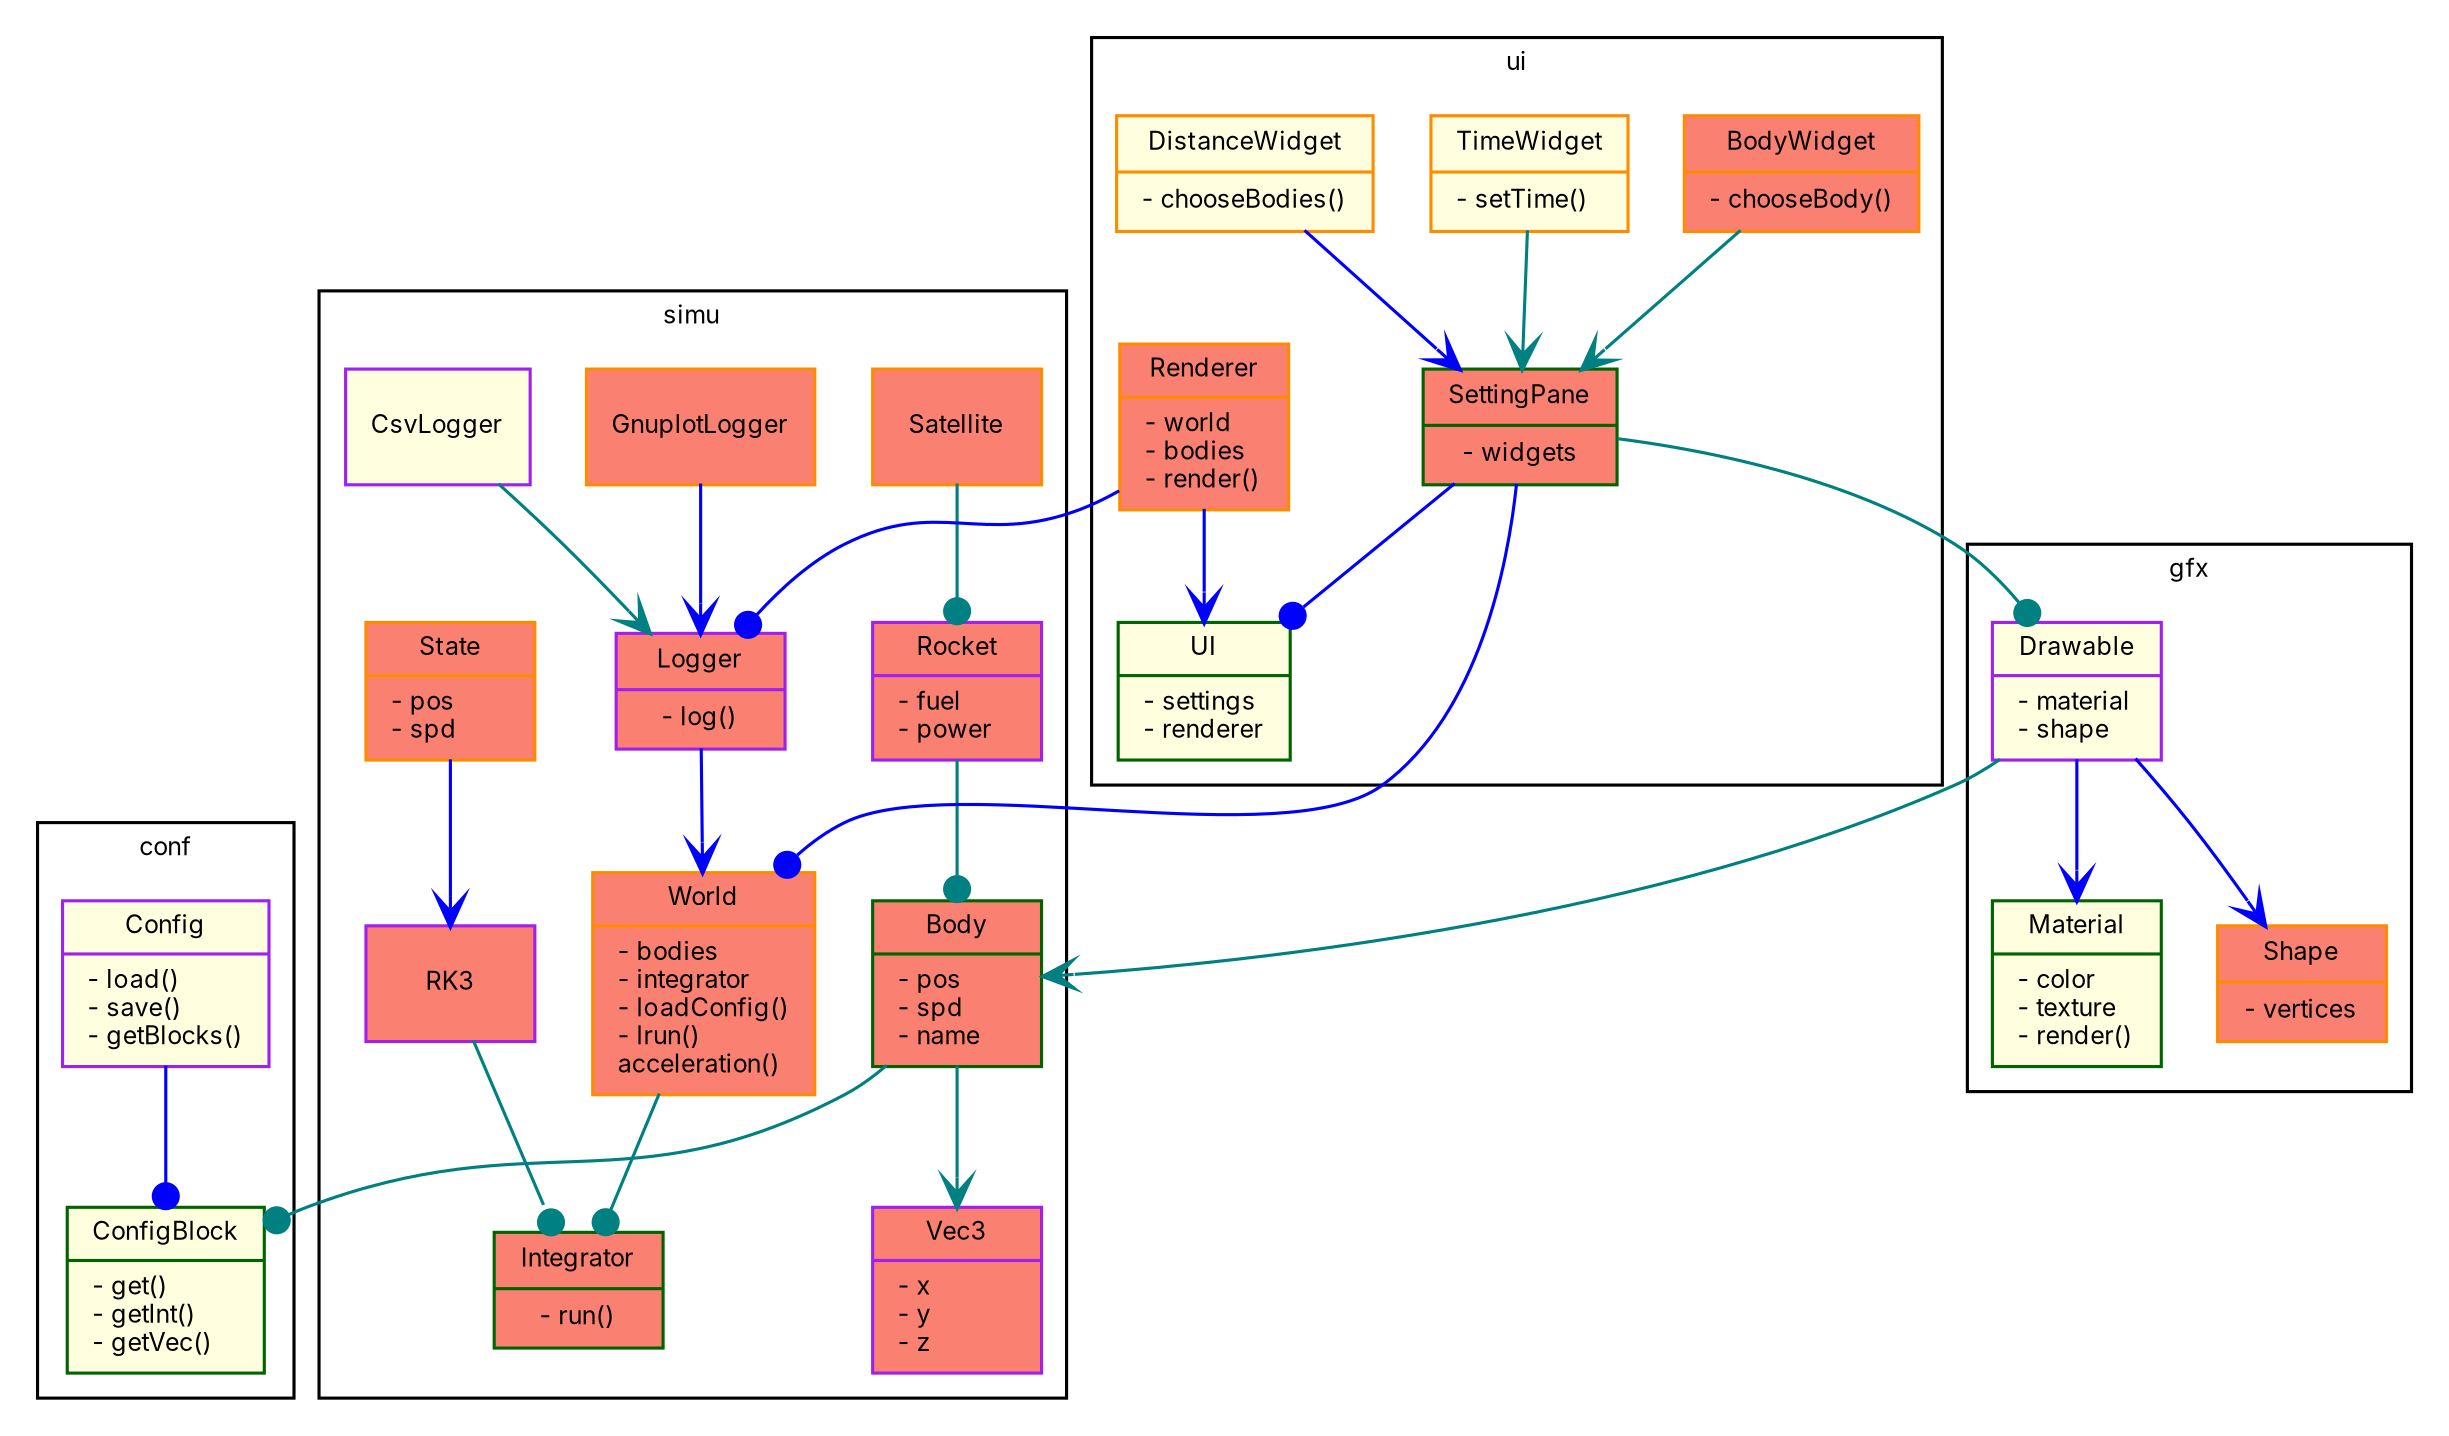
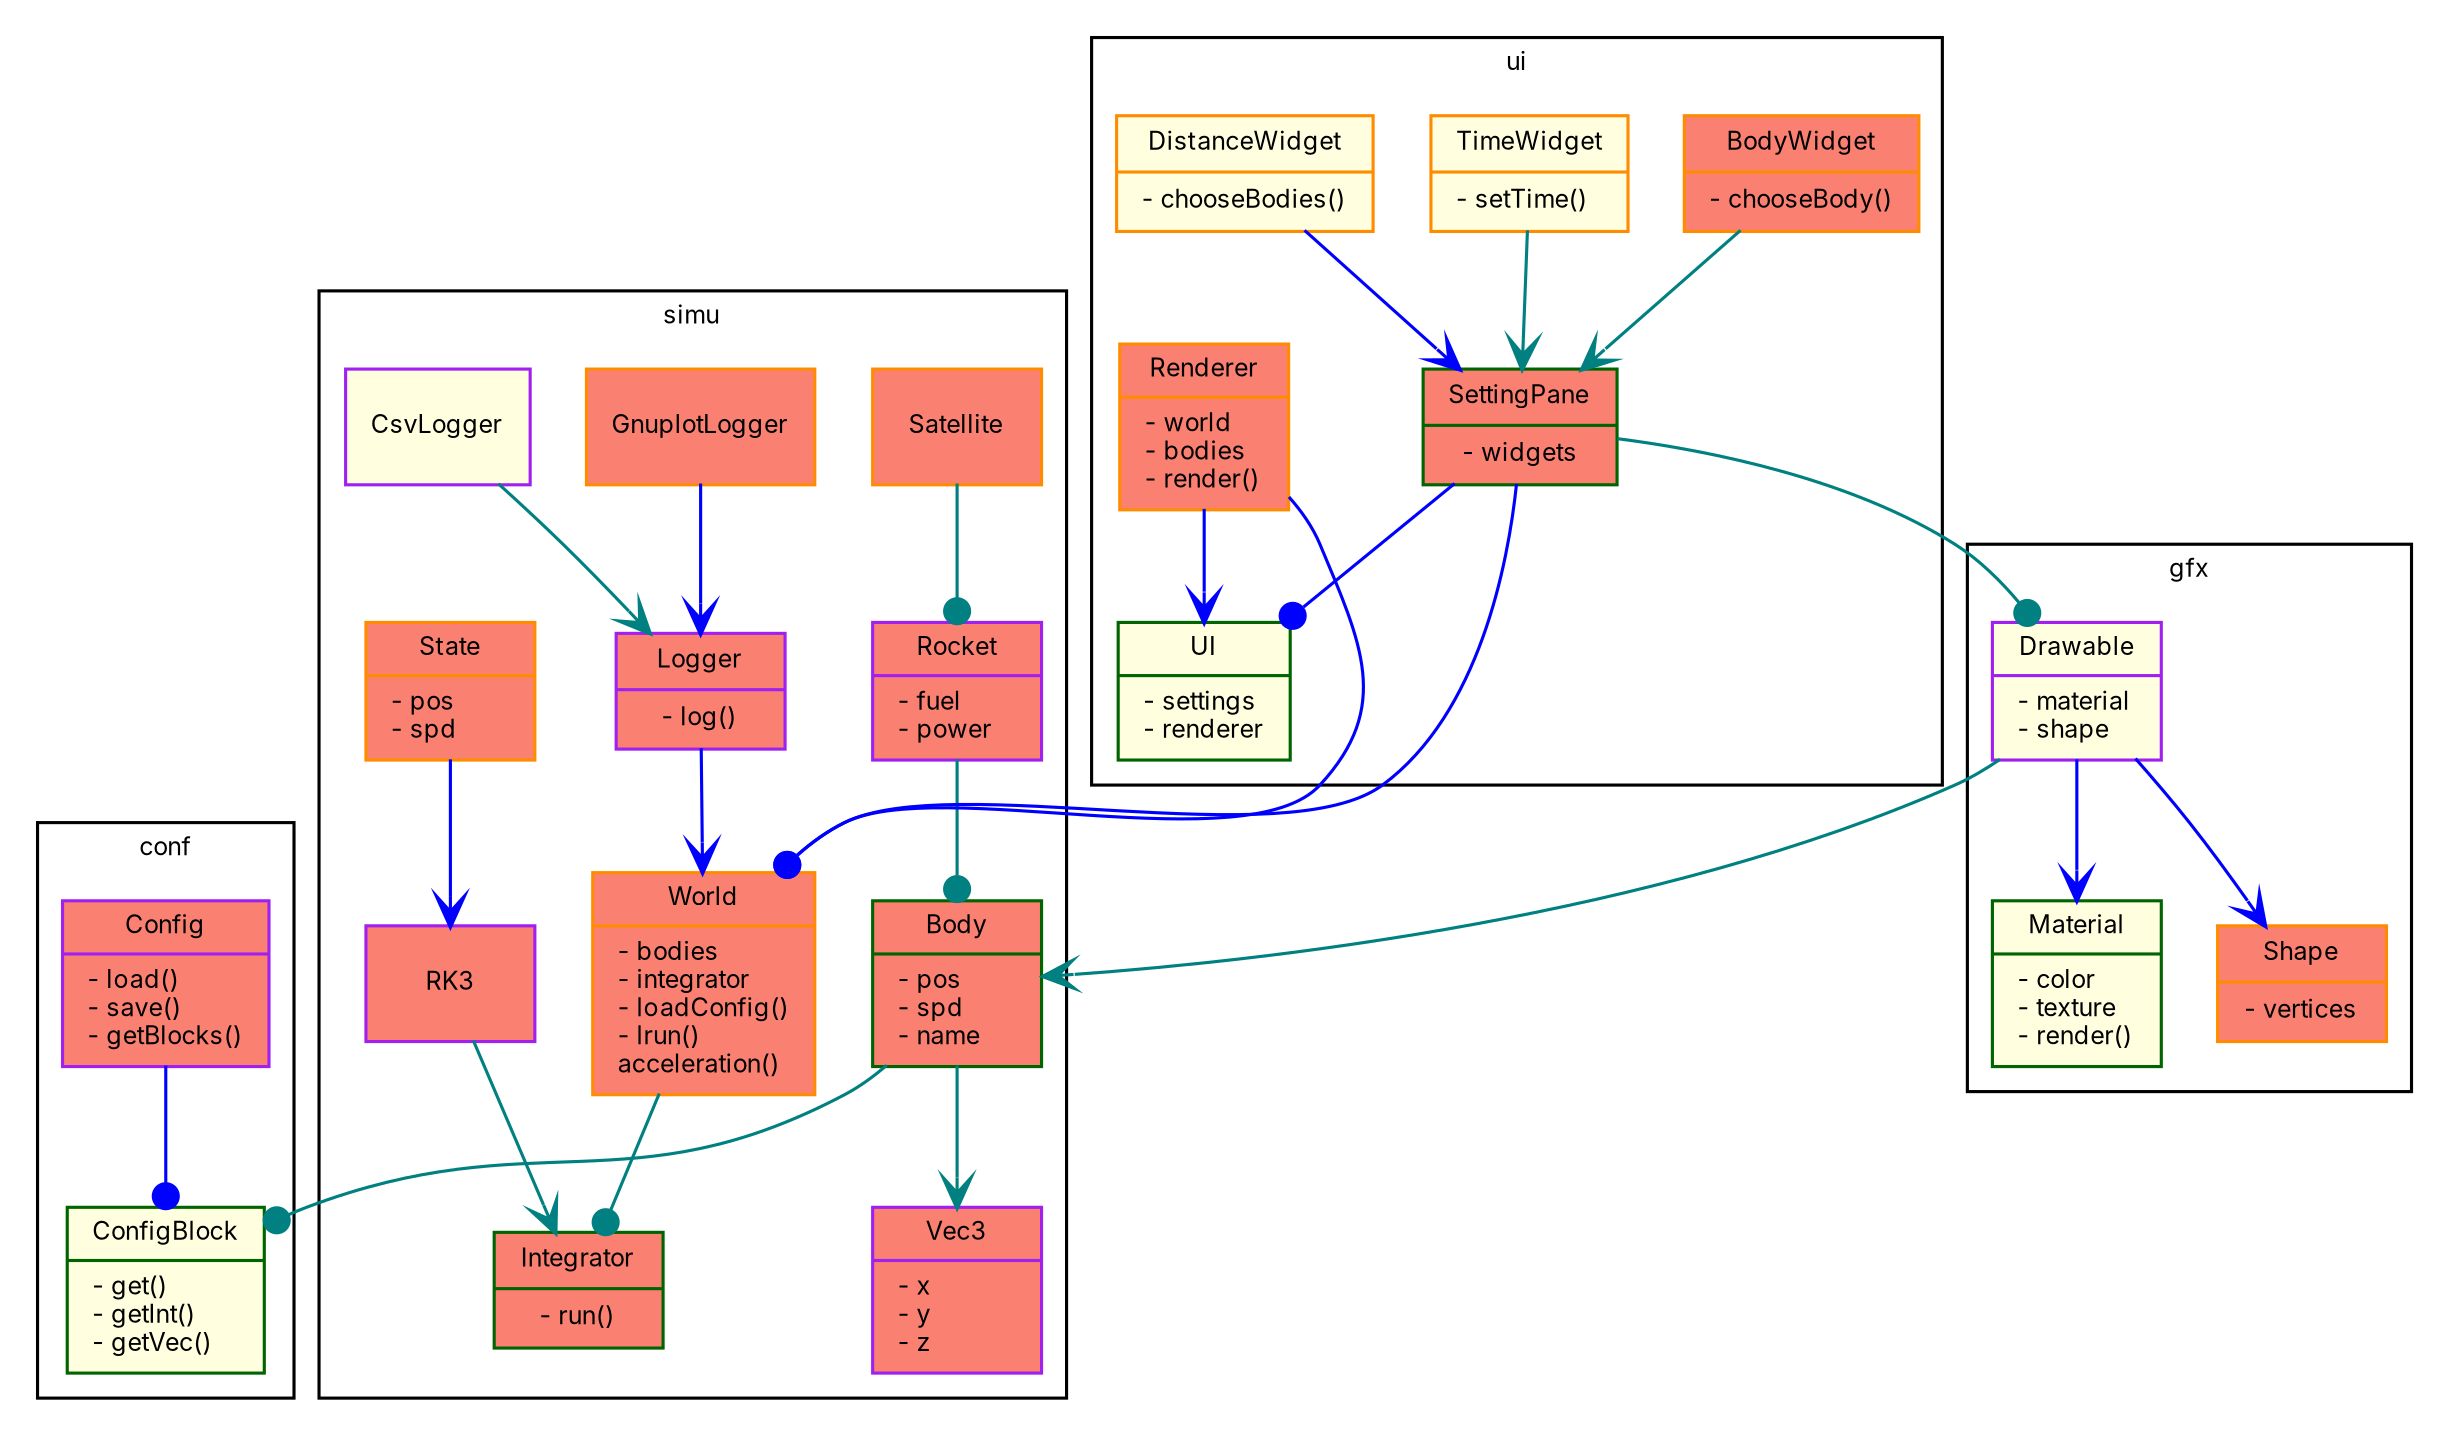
edge "Renderer" -> "Logger": now "Renderer" -> "World"
node "Config": fillcolor lightyellow -> salmon
edge "RK3" -> "Integrator": arrowhead dot -> vee
